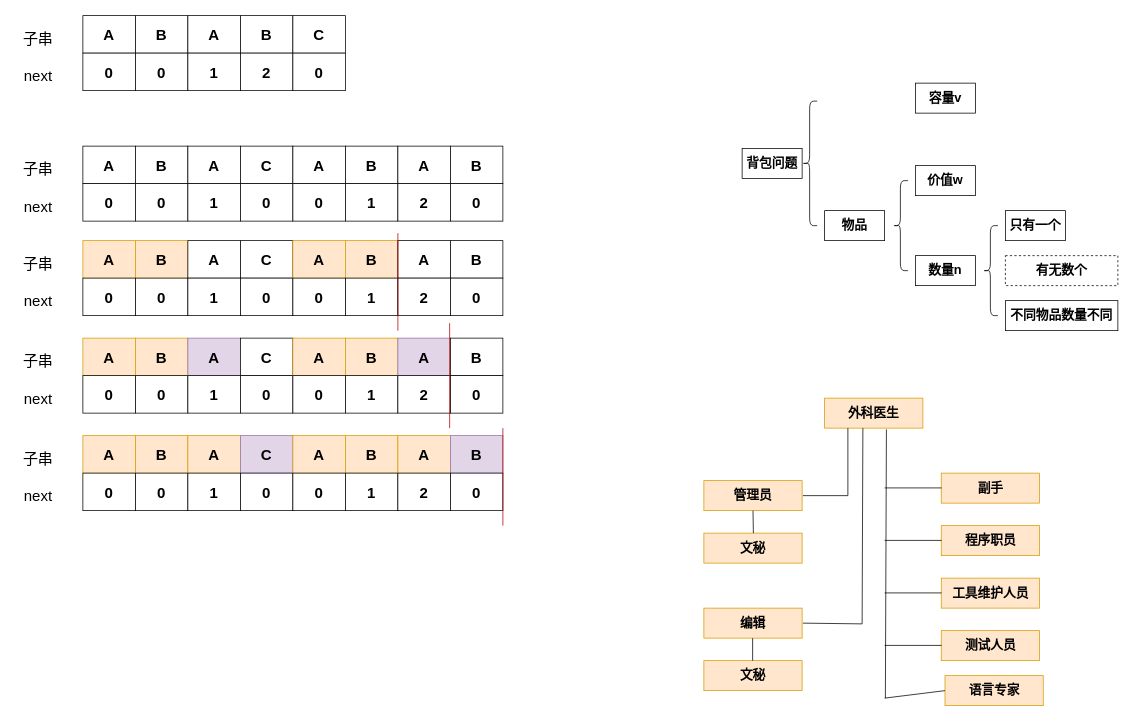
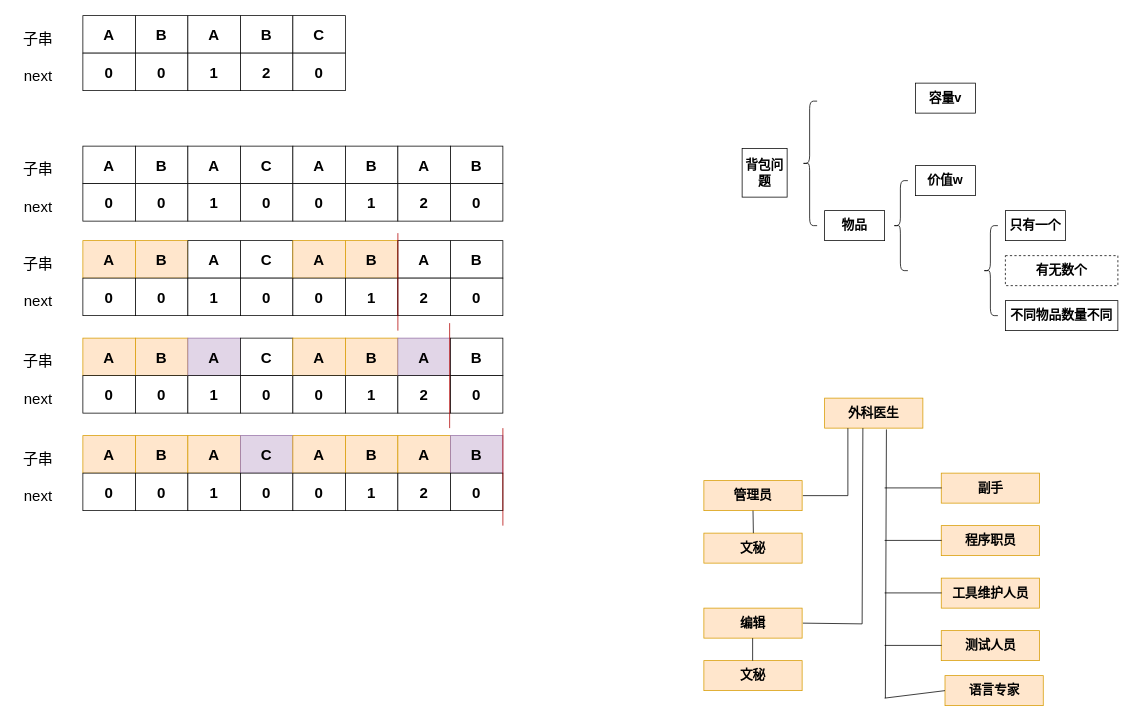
node "背包问题": size 60x30 -> 45x49
node "数量n": removed
